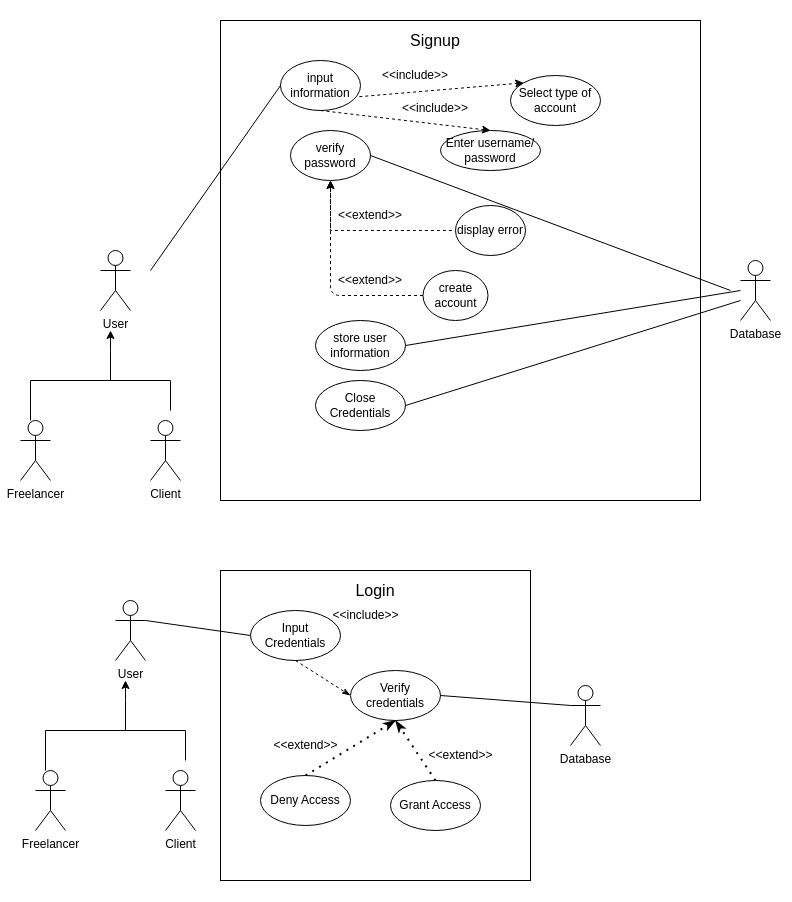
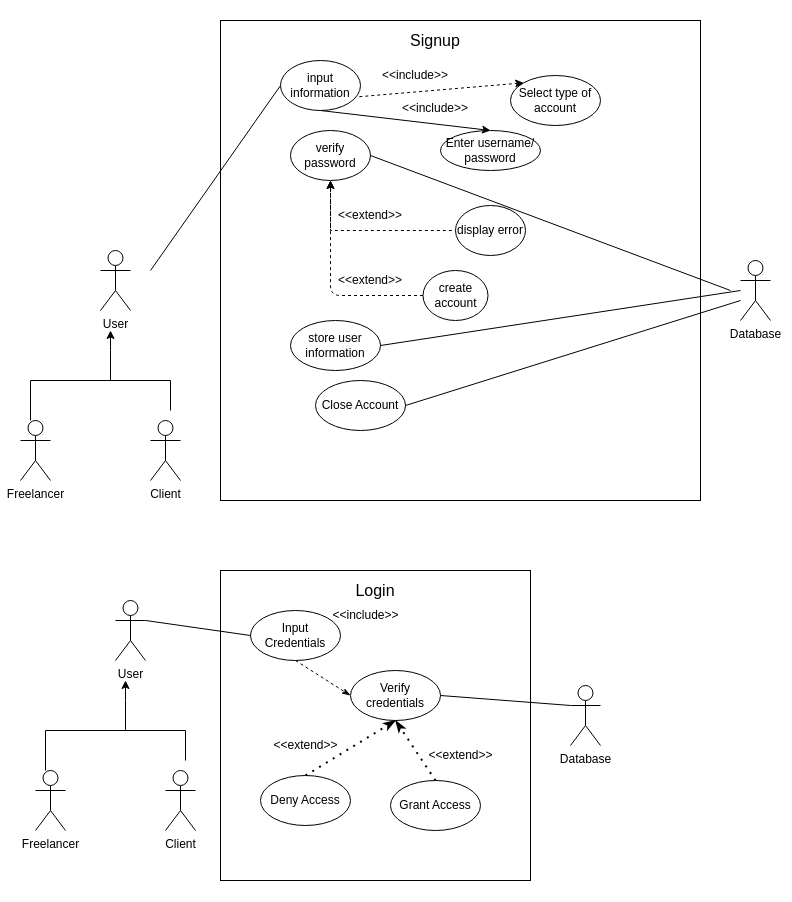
edge "input information" -> "Enter username/ password": style dashed -> solid
node "store user information": moved (361, 346) -> (336, 346)
node "Close Credentials": label "Close Credentials" -> "Close Account"
